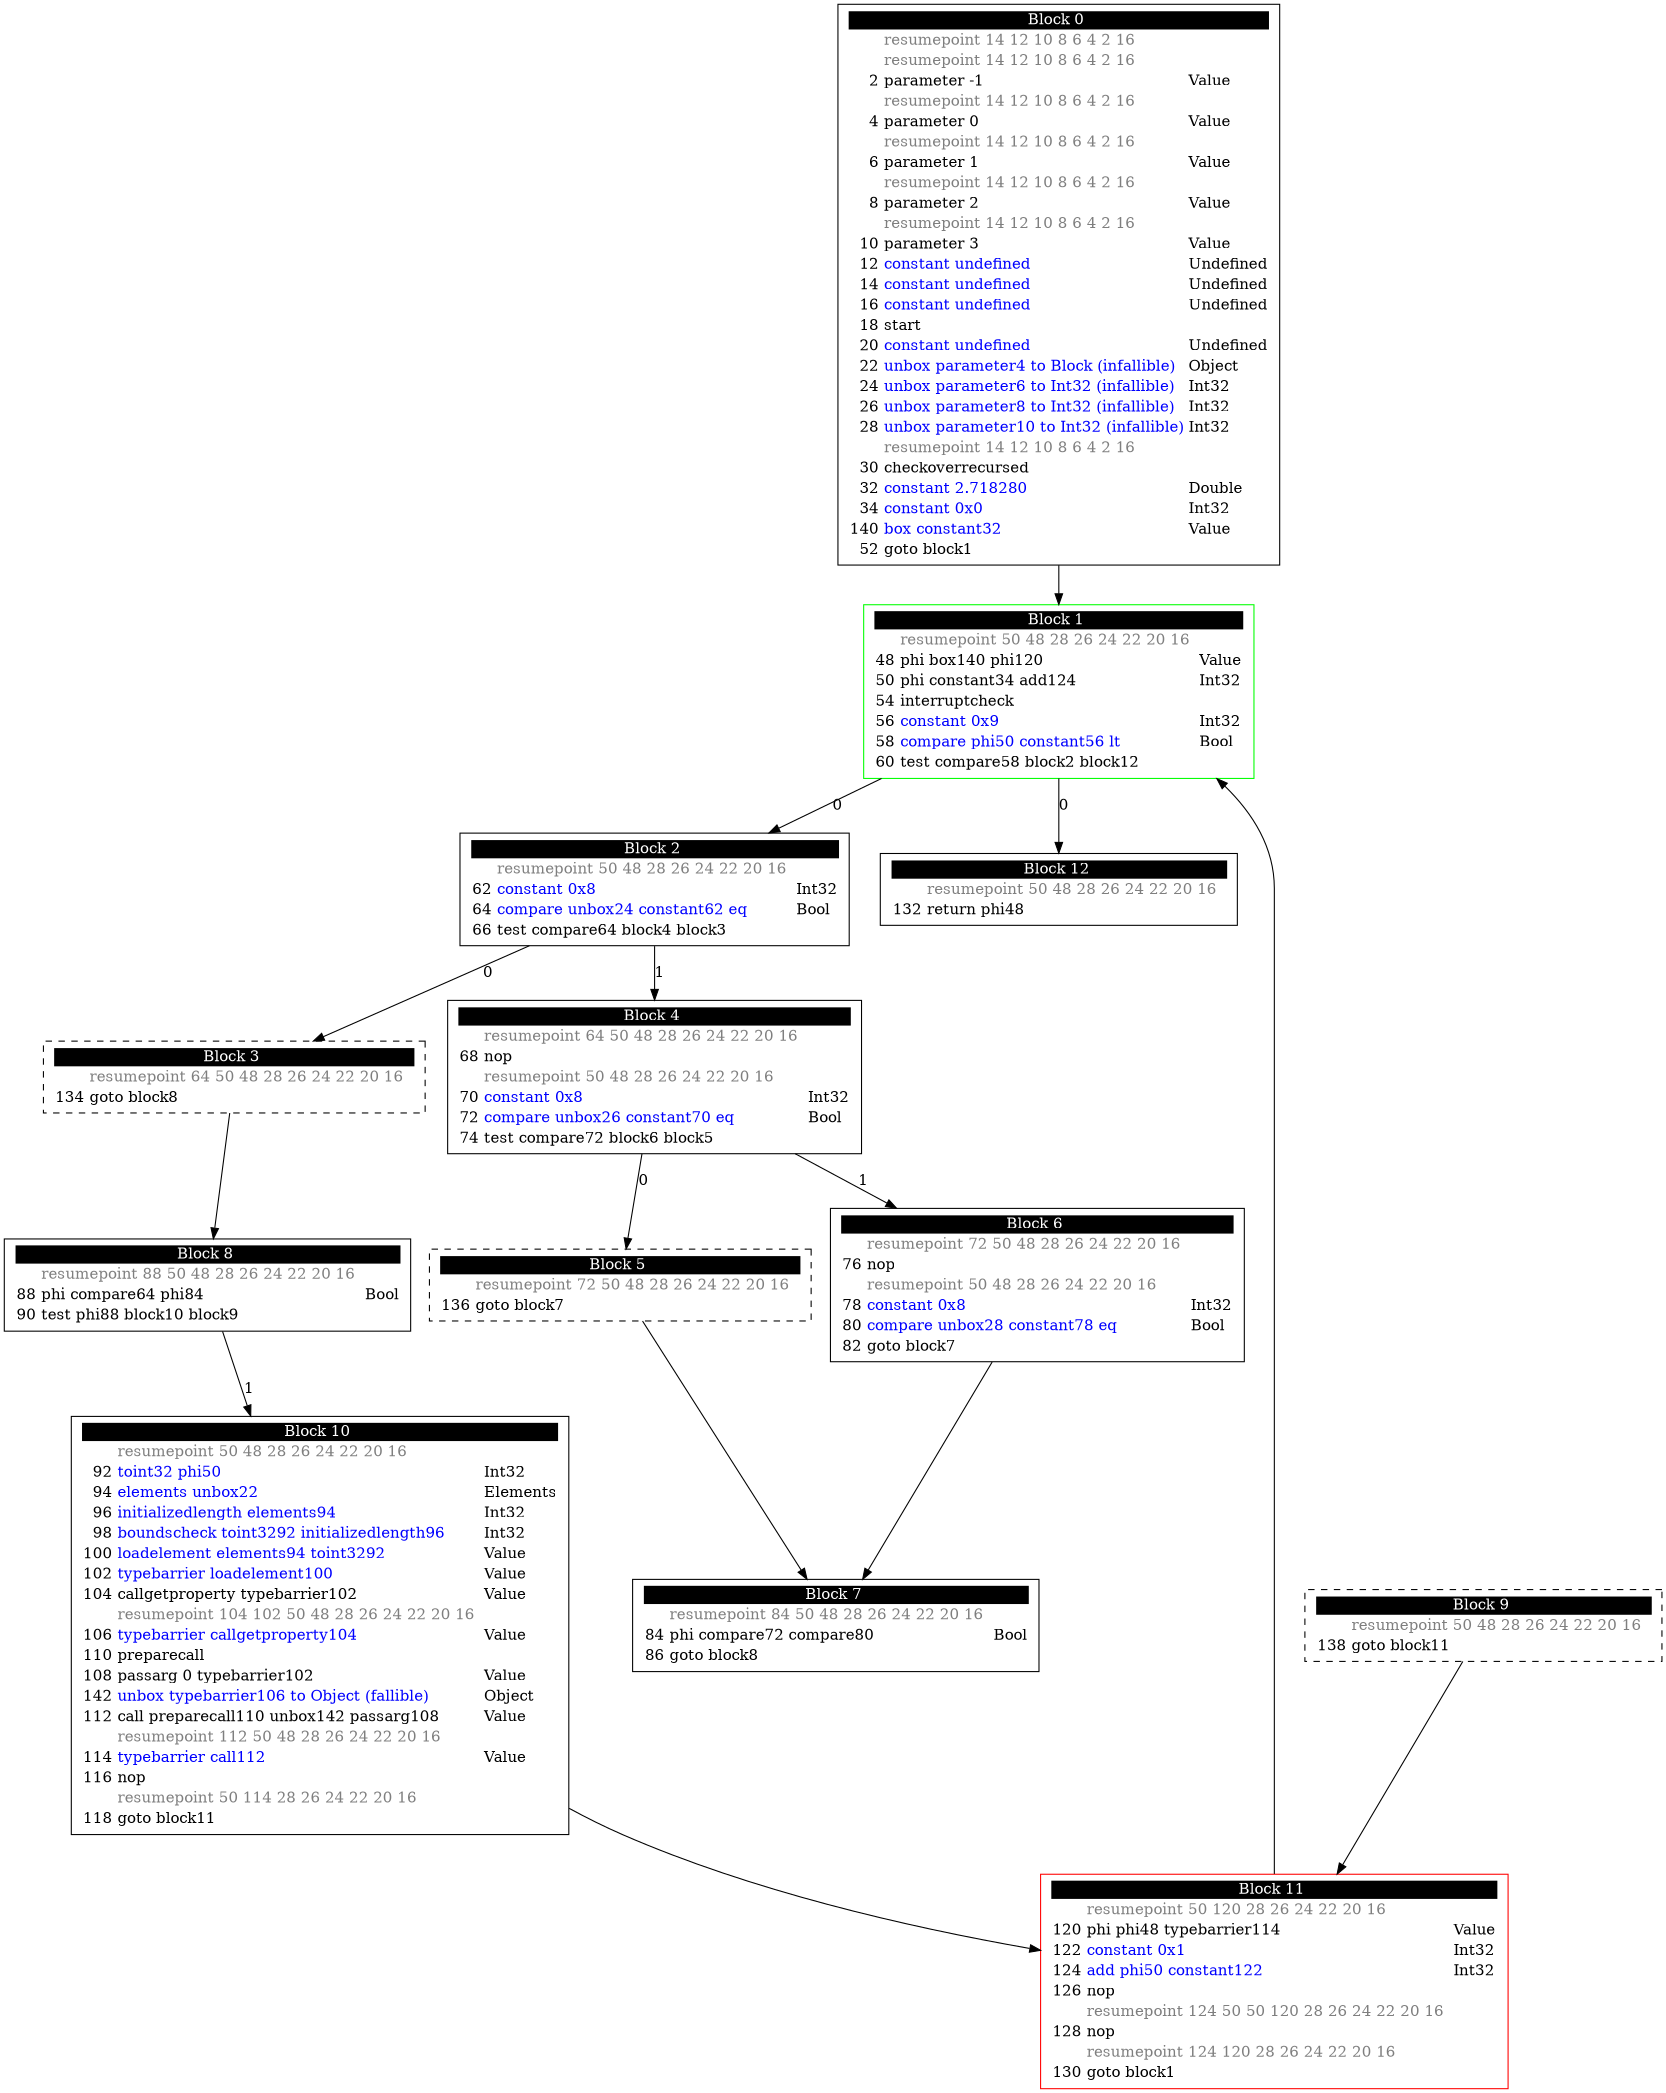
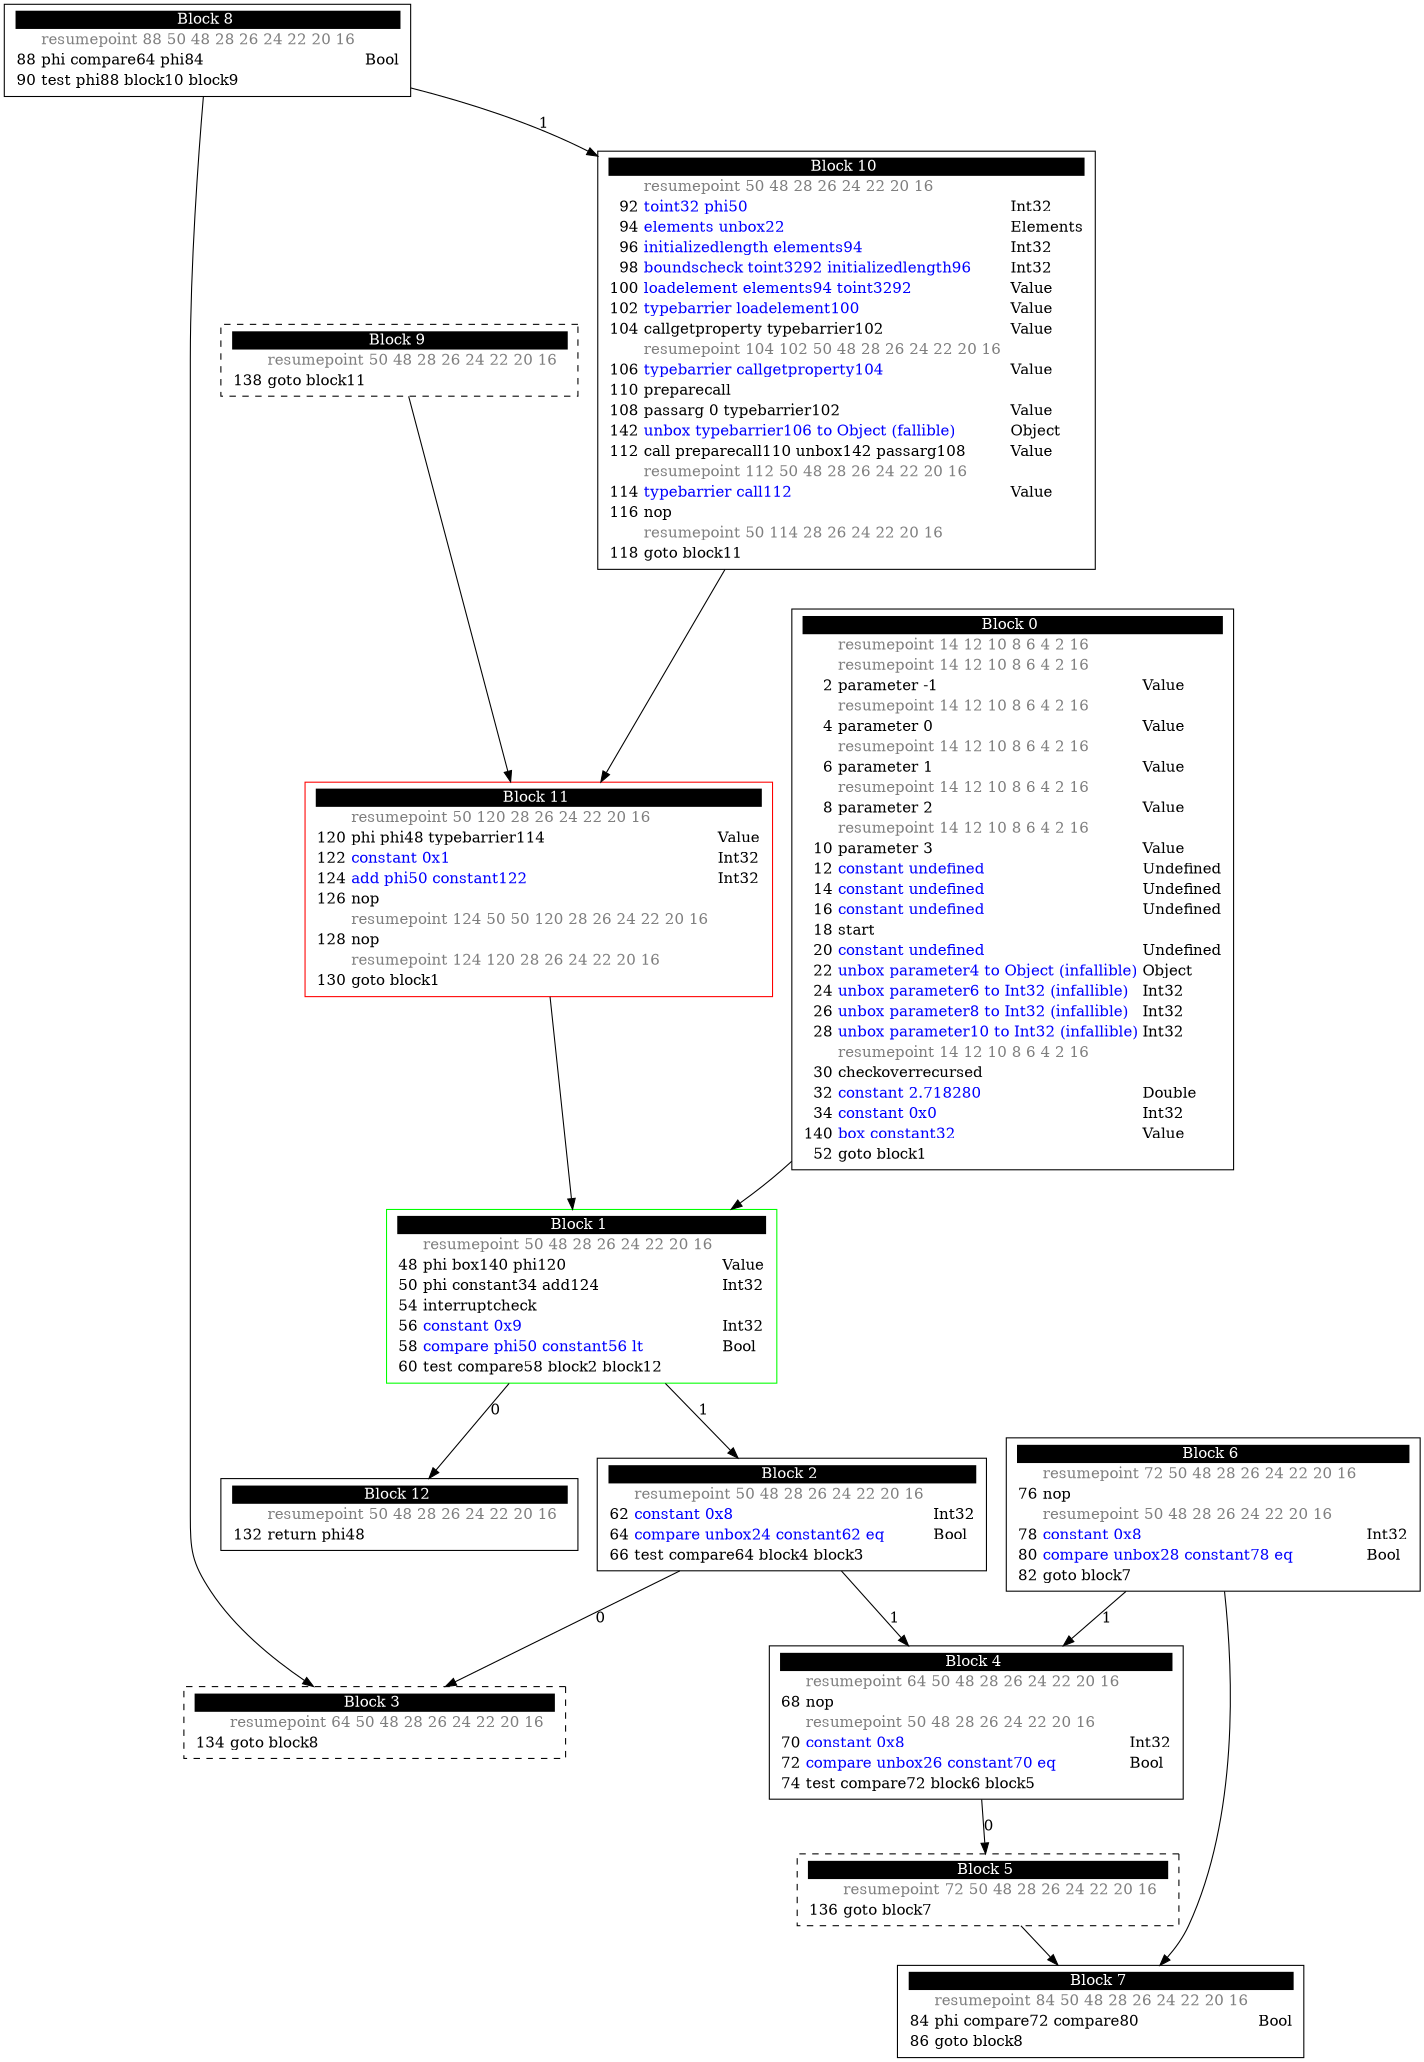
node "Block 0": text "unbox parameter4 to Block (infallible)" -> "unbox parameter4 to Object (infallible)"
edge "Block 1" -> "Block 2": label "0" -> "1"
edge "Block 3" -> "Block 8": reversed
edge "Block 4" -> "Block 6": reversed
